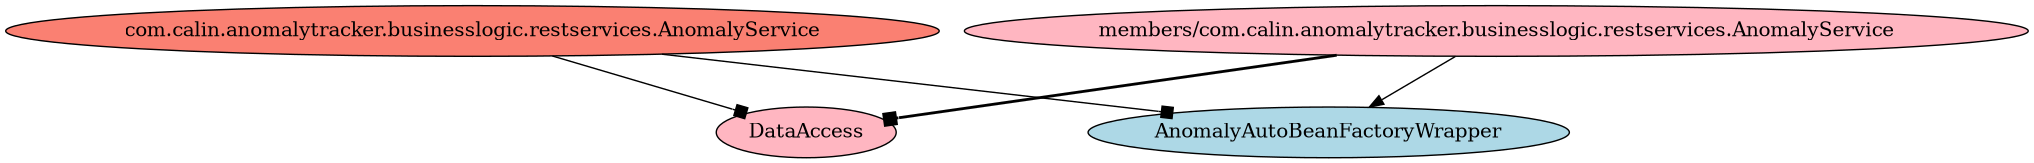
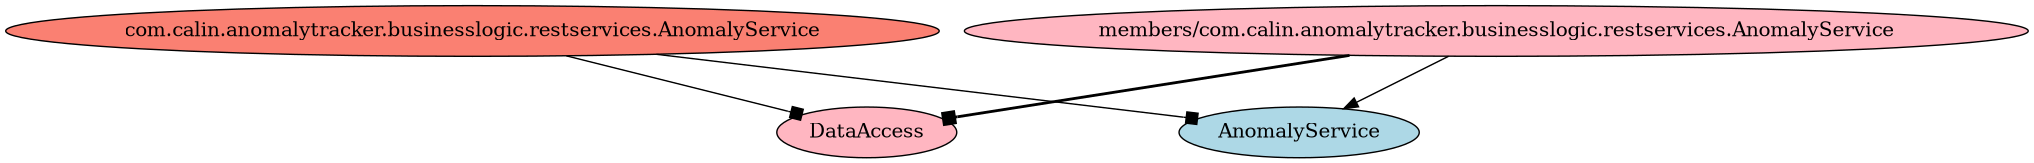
node "AnomalyAutoBeanFactoryWrapper": label "AnomalyAutoBeanFactoryWrapper" -> "AnomalyService"
